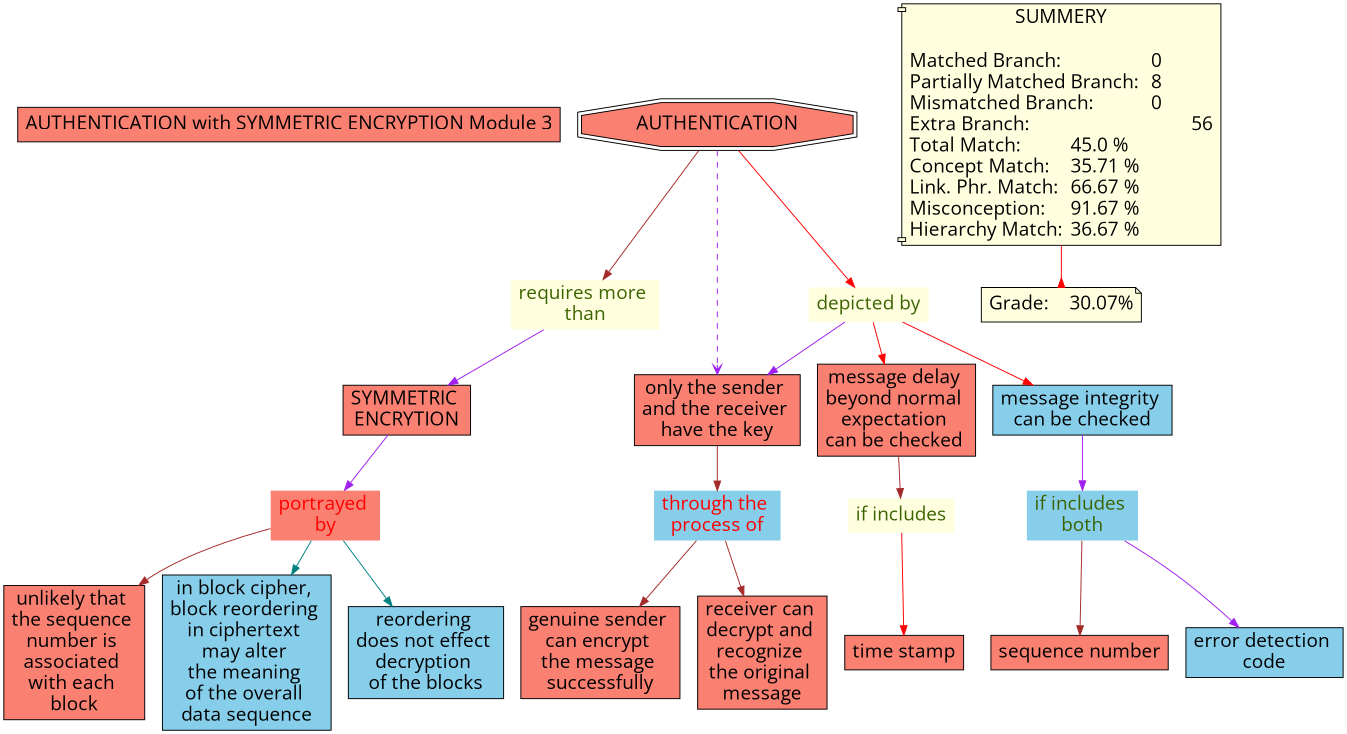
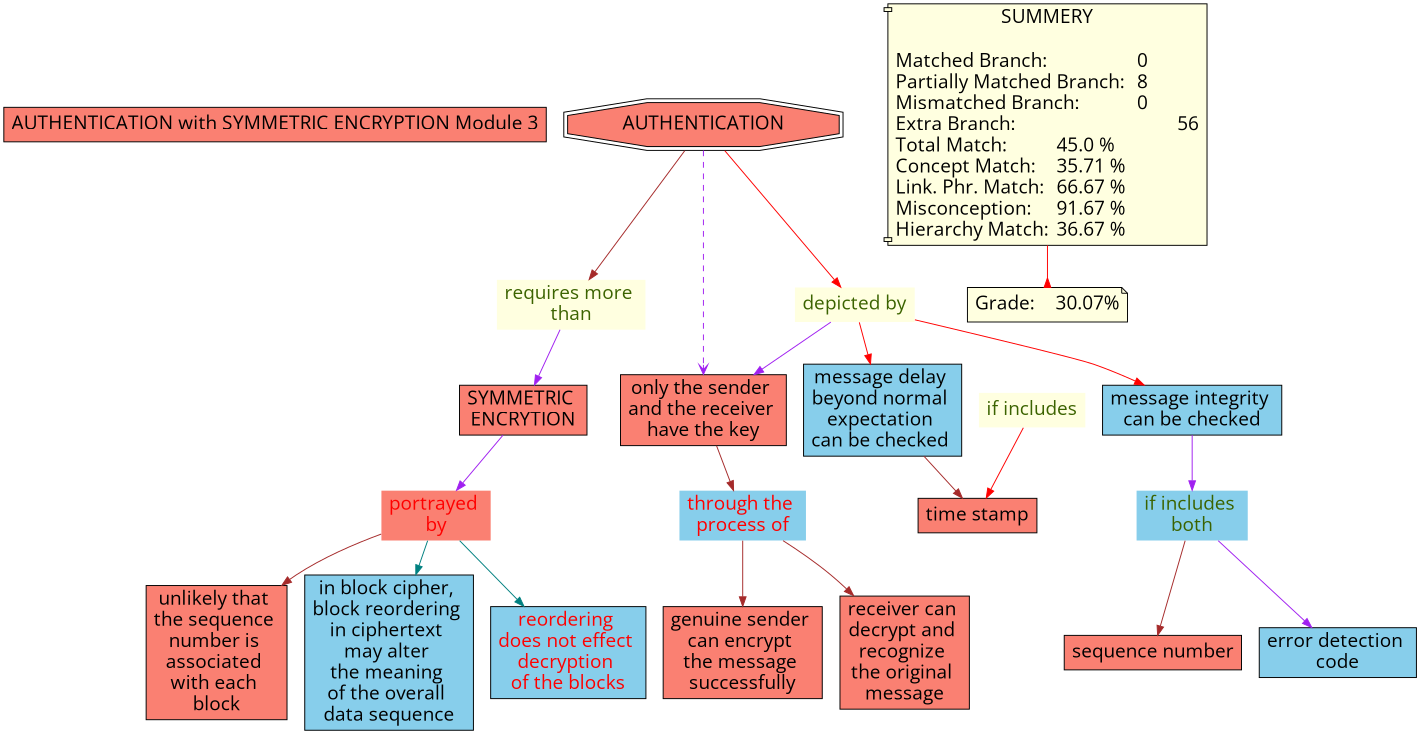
node "message delay beyond normal expectation can be checked": fillcolor salmon -> skyblue
edge "message delay beyond normal expectation can be checked" -> "if includes": now "message delay beyond normal expectation can be checked" -> "time stamp"
node "reordering does not effect decryption of the blocks": fontcolor black -> red
